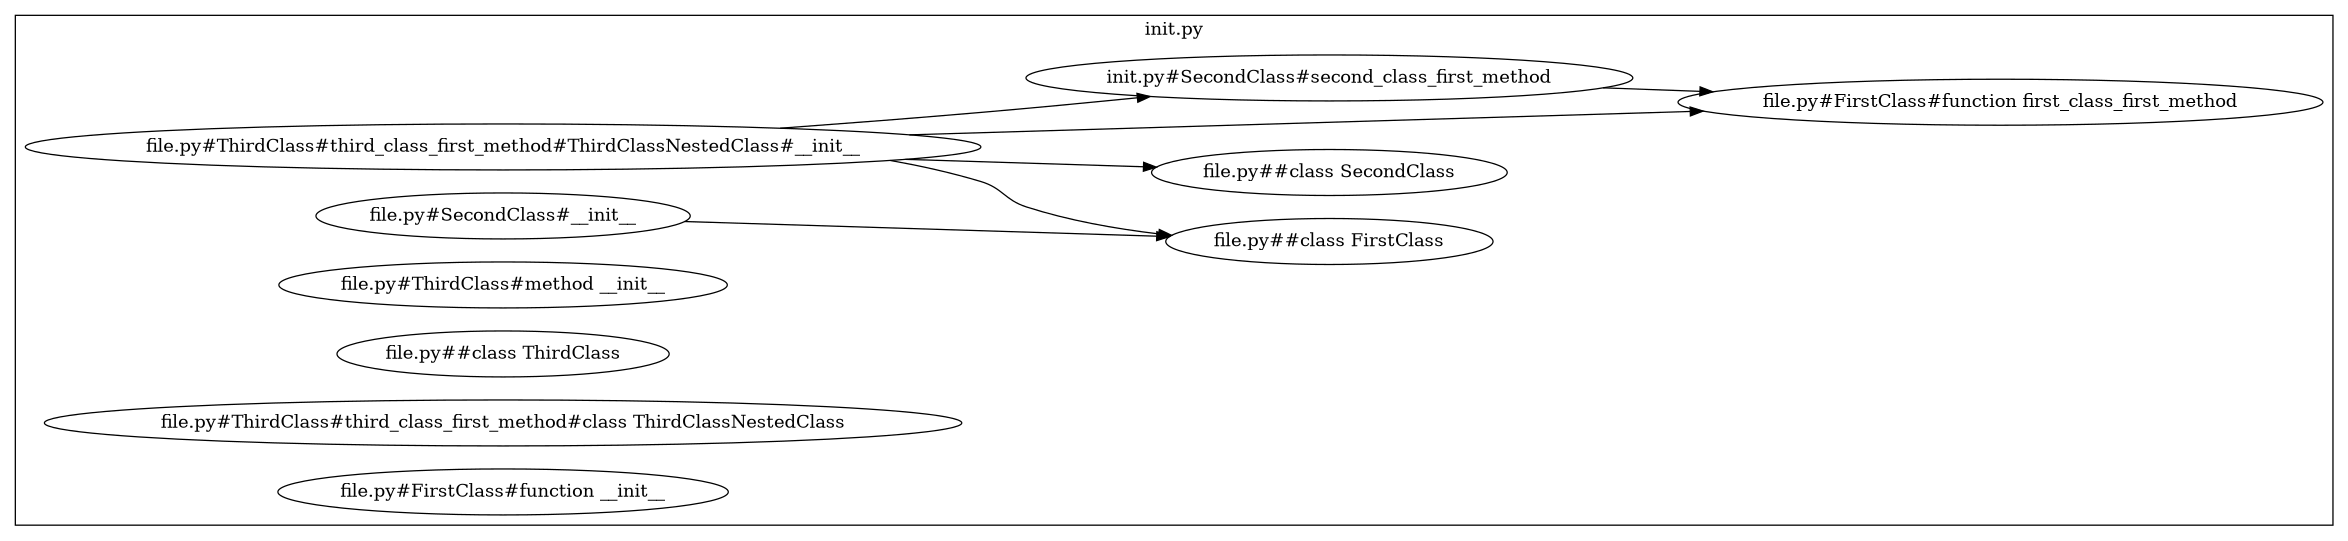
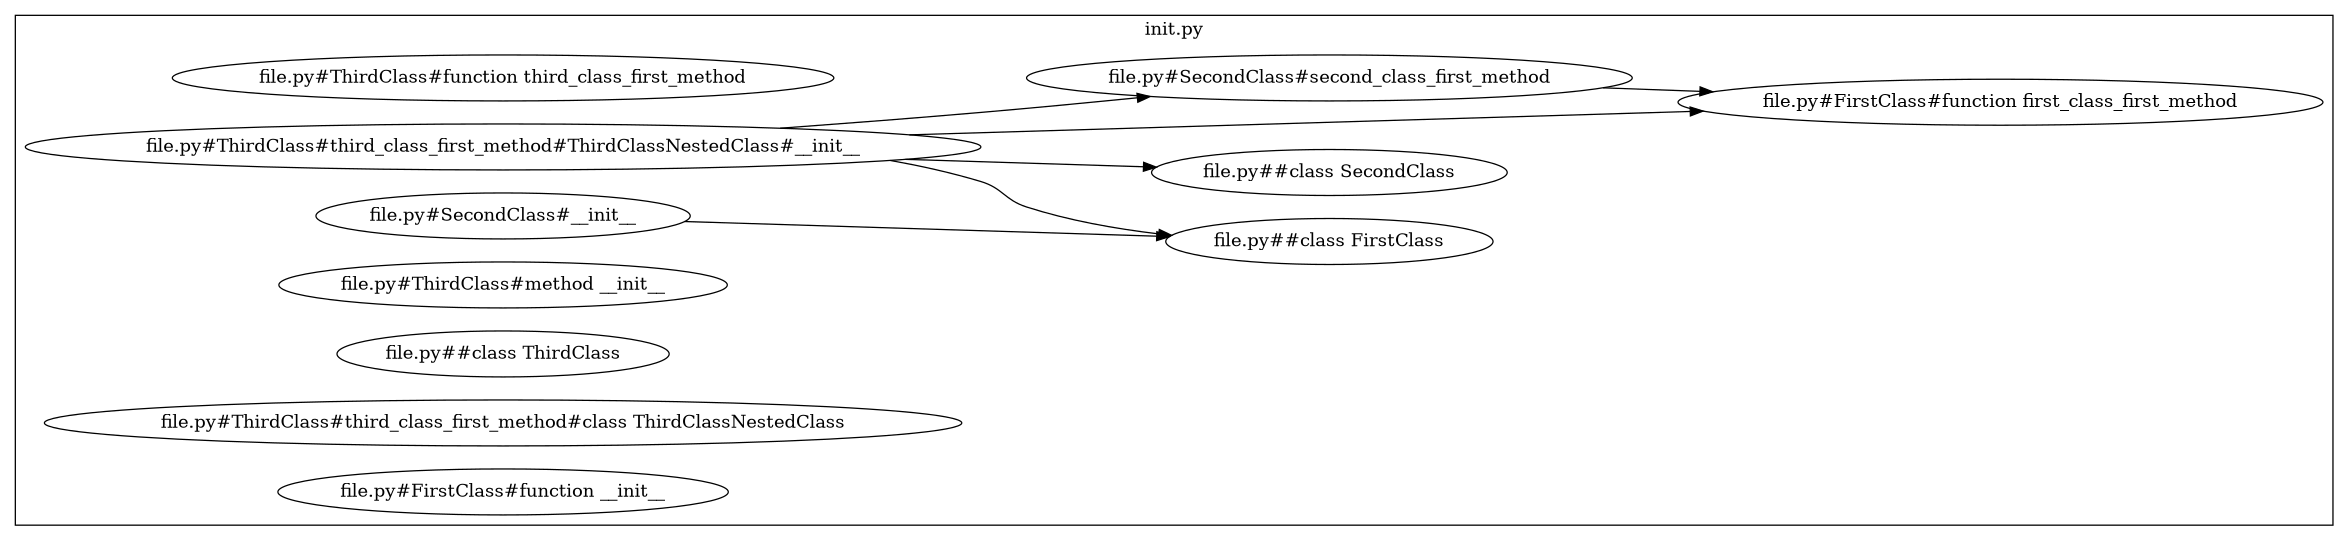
node "file.py#ThirdClass#function third_class_first_method": added
node "init.py#SecondClass#second_class_first_method": label "init.py#SecondClass#second_class_first_method" -> "file.py#SecondClass#second_class_first_method"
